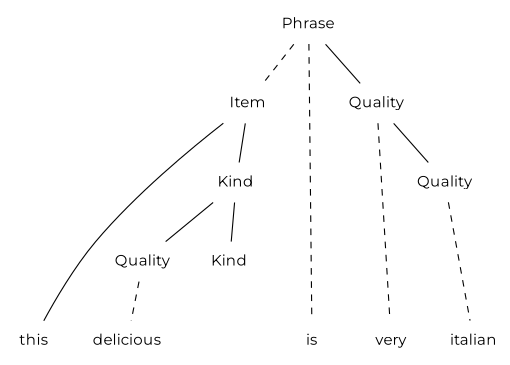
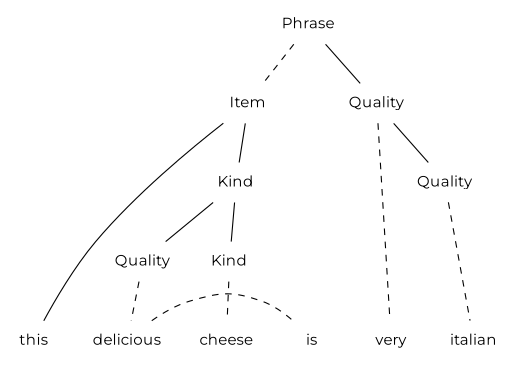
edge "Phrase" -- "is": now "delicious" -- "is"
node "cheese": added
